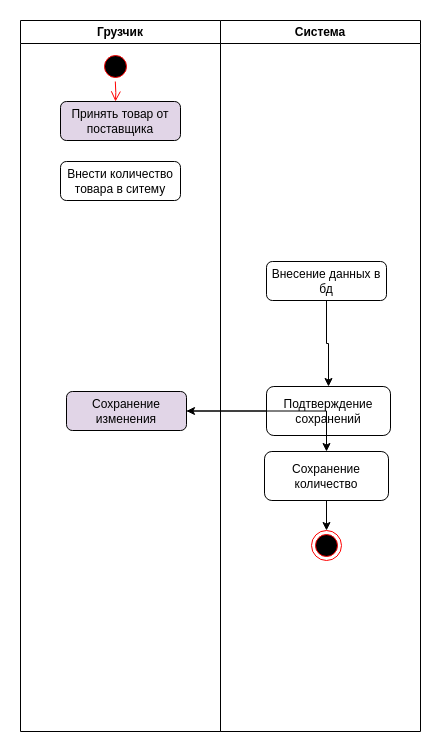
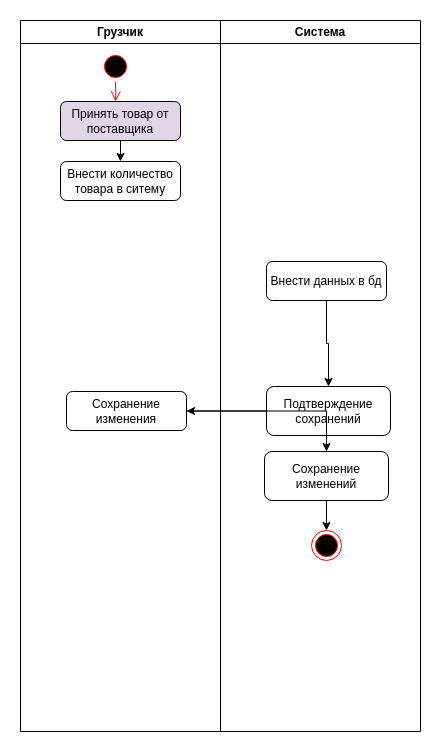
edge "Принять товар от поставщика" -> "Внести количество товара в ситему": added
node "Внесение данных в бд": label "Внесение данных в бд" -> "Внести данных в бд"
node "Сохранение изменения": fillcolor #e1d5e7 -> #ffffff
node "Сохранение количество": label "Сохранение количество" -> "Сохранение изменений"
